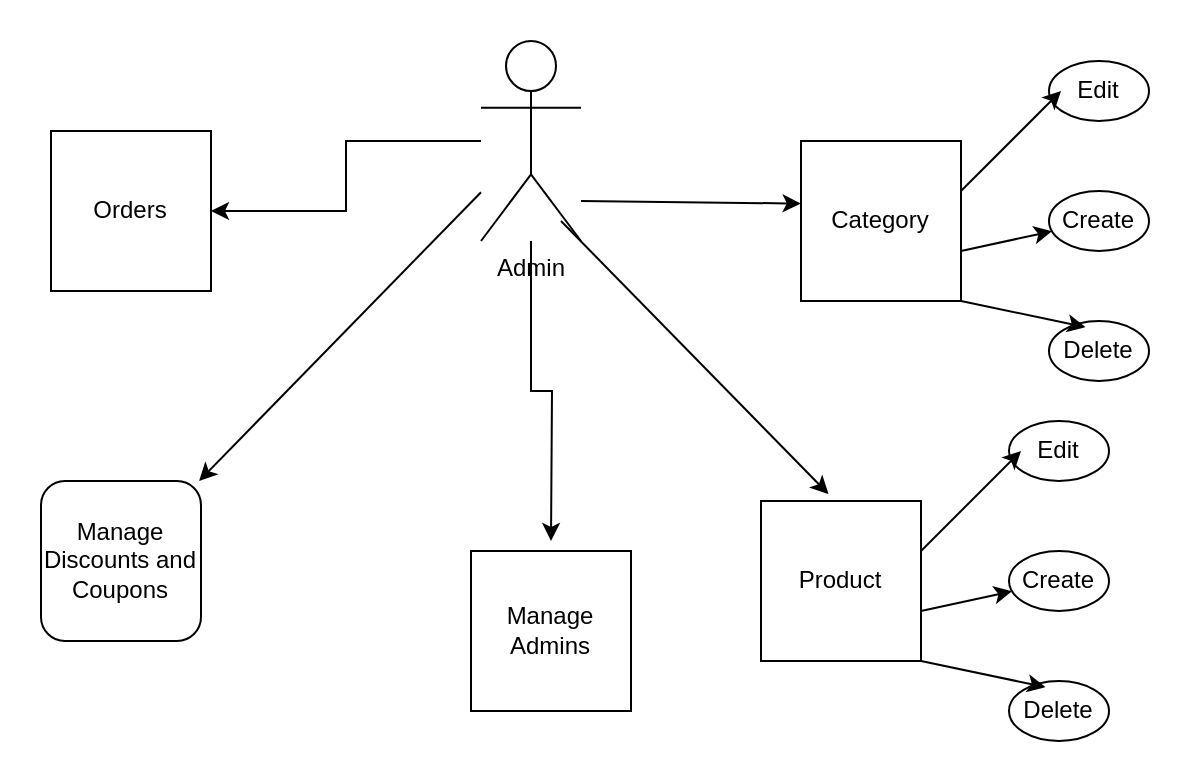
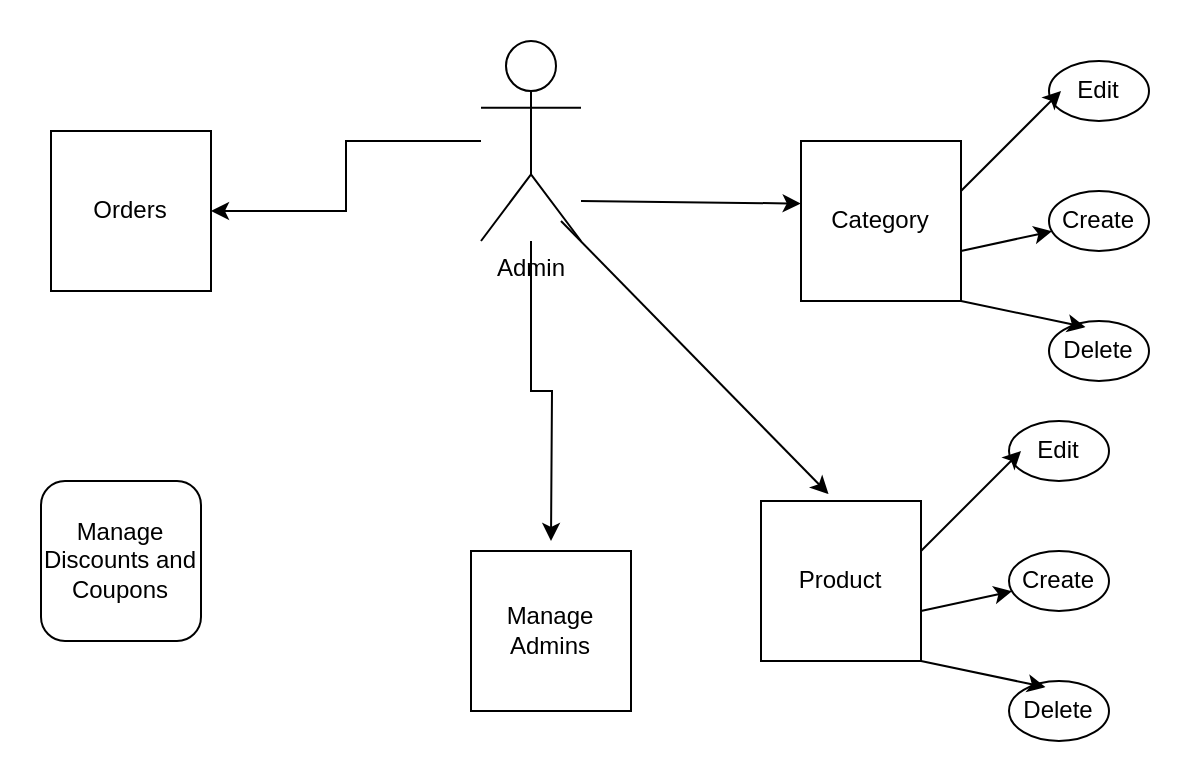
edge "Admin" -> "Manage Discounts and Coupons": removed
